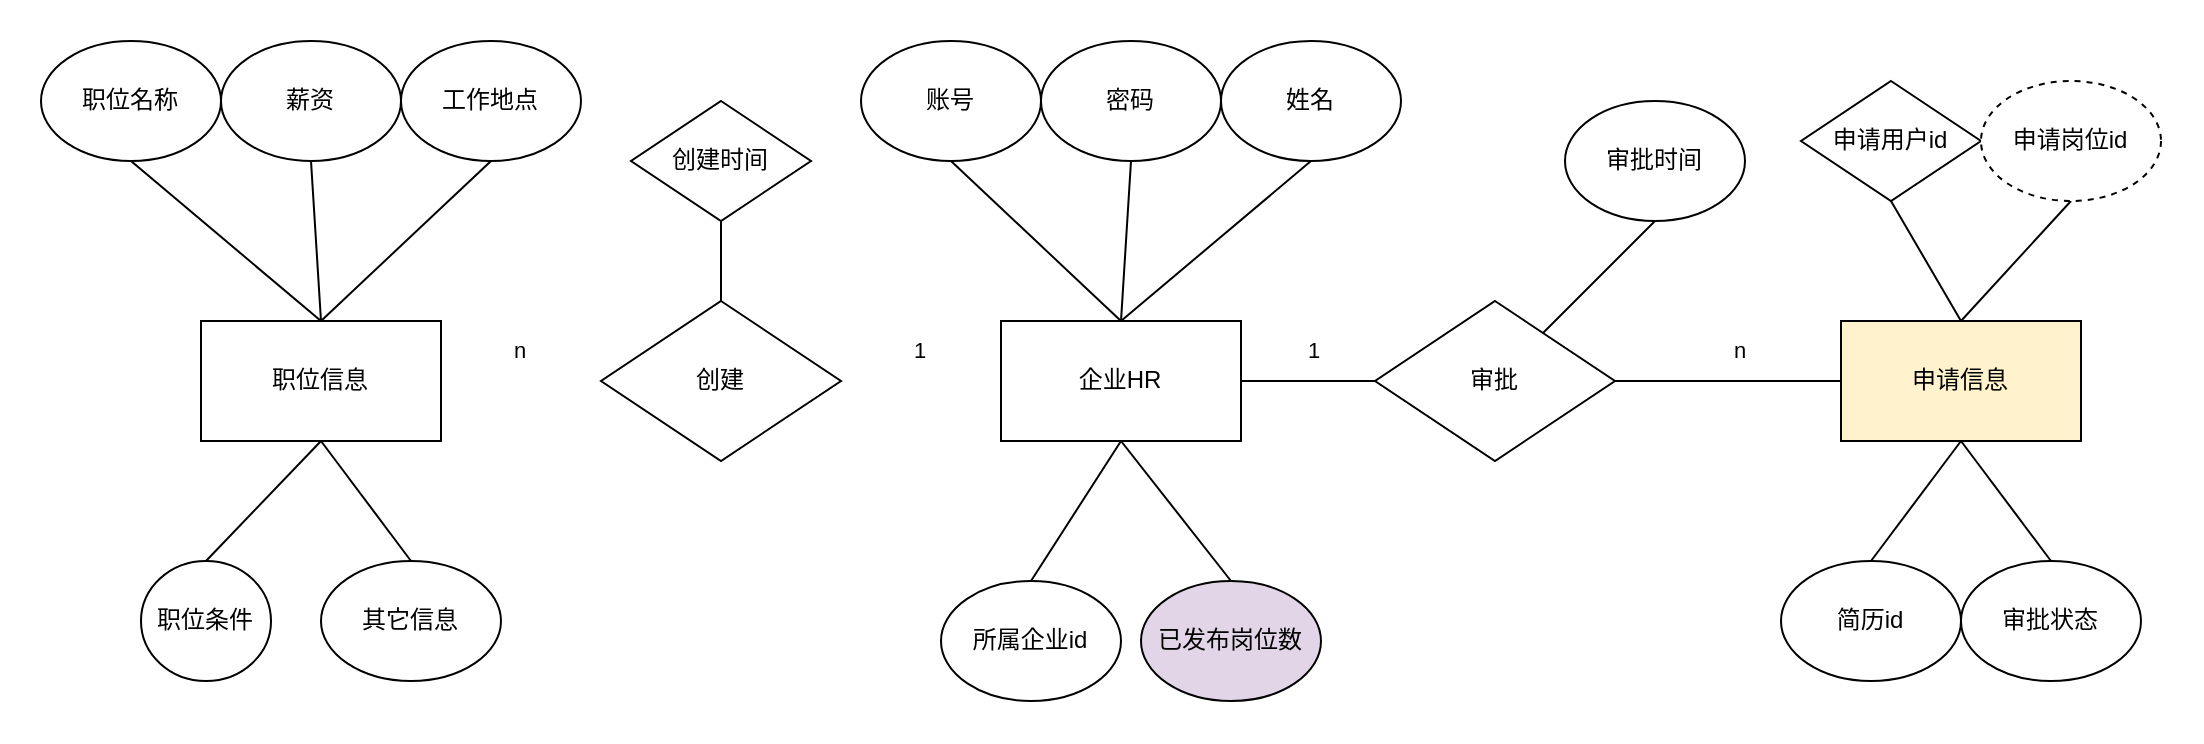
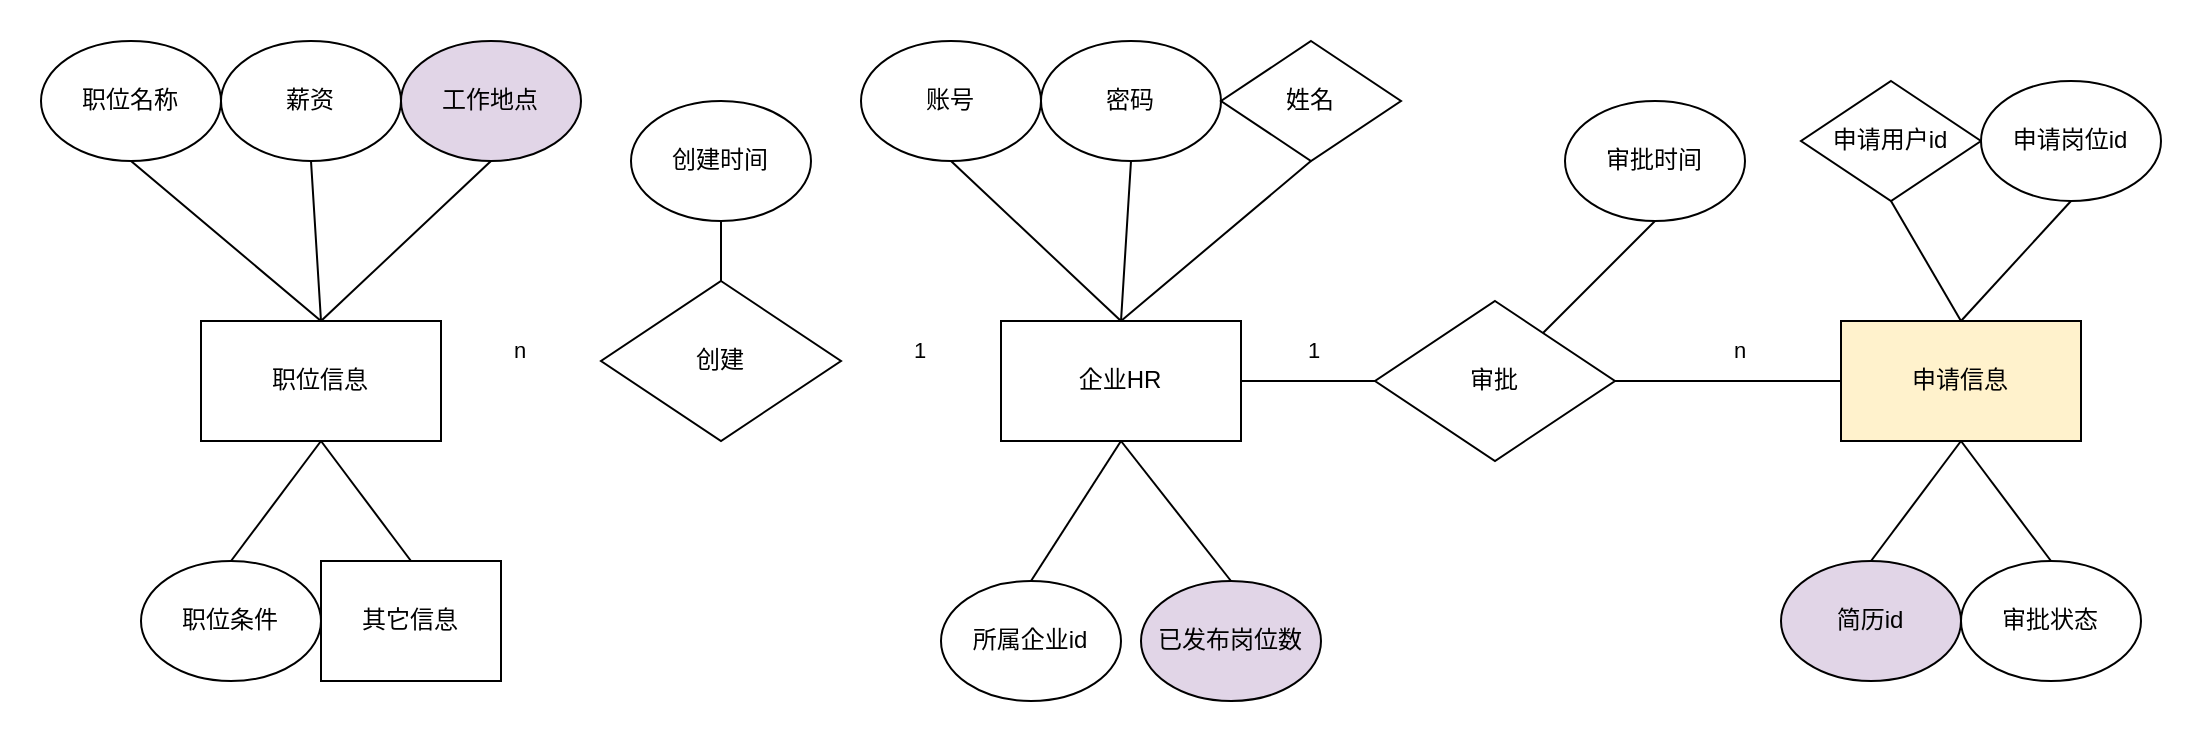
node "工作地点": fillcolor #ffffff -> #e1d5e7
node "姓名": shape ellipse -> diamond
node "申请岗位id": style dashed -> solid
node "创建时间": shape diamond -> ellipse
node "创建": moved (721, 381) -> (721, 361)
node "职位条件": size 130x120 -> 180x120
node "其它信息": shape ellipse -> rectangle
node "简历id": fillcolor #ffffff -> #e1d5e7
